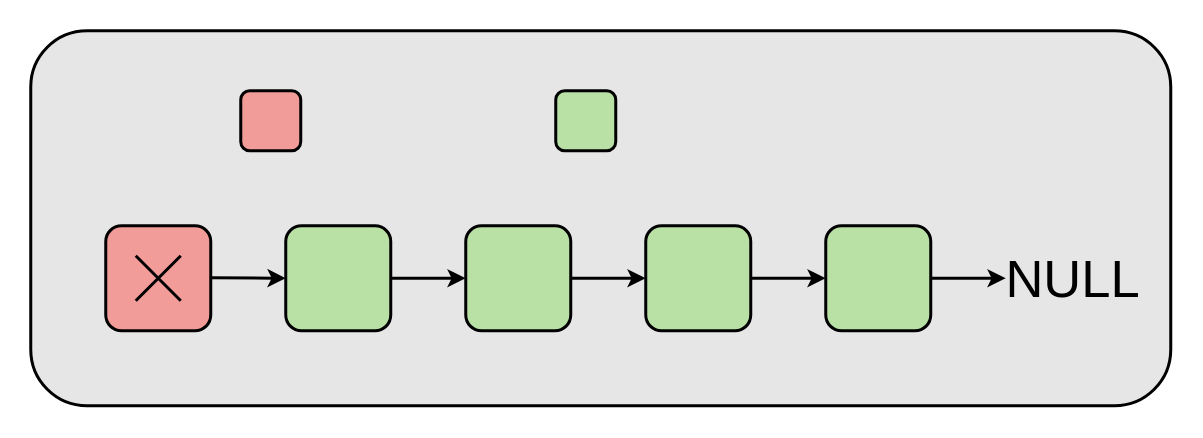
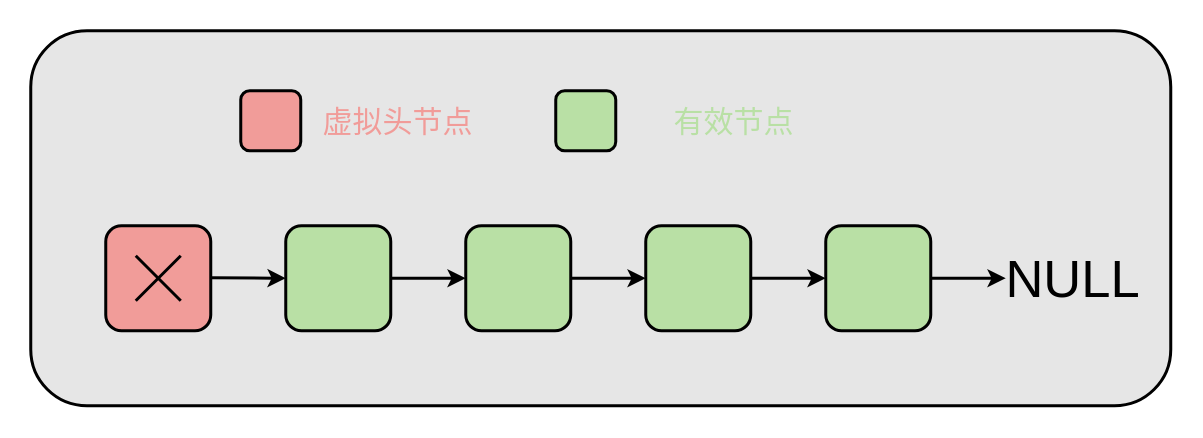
node "虚拟头节点": added
node "有效节点": added
